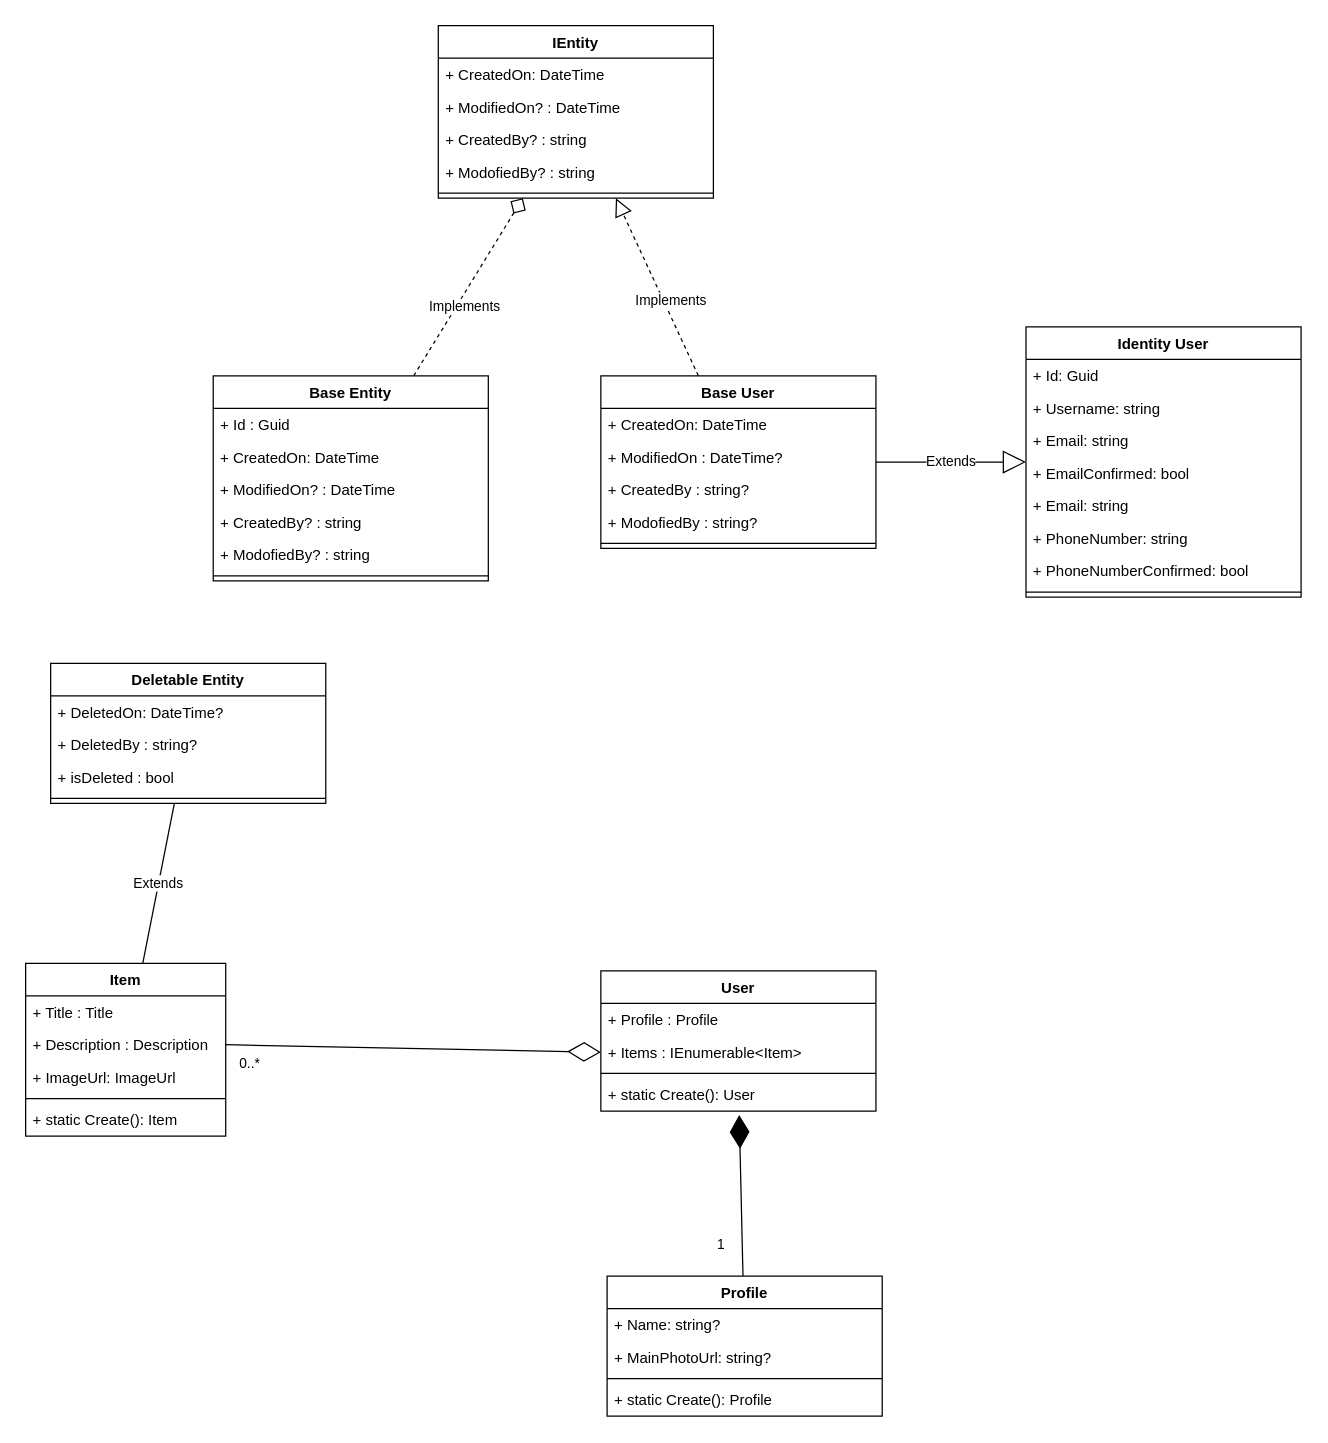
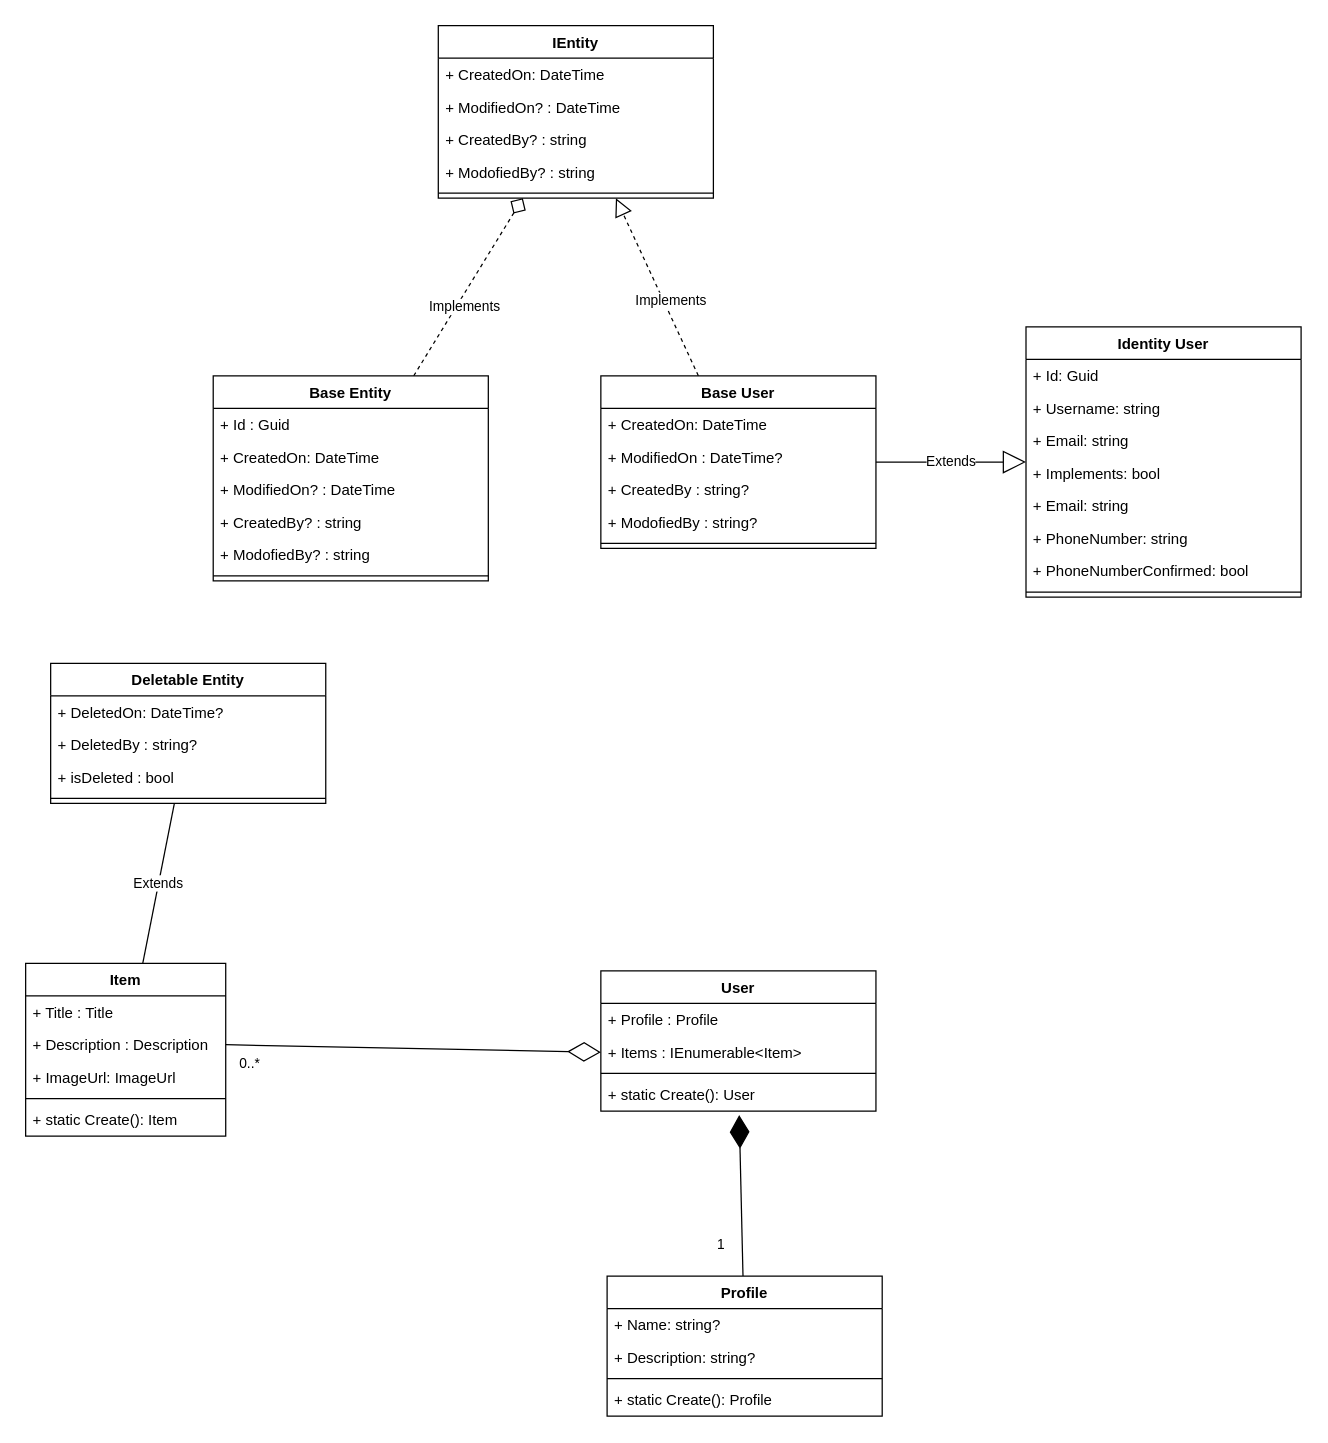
node "+ EmailConfirmed: bool": label "+ EmailConfirmed: bool" -> "+ Implements: bool"
node "+ MainPhotoUrl: string?": label "+ MainPhotoUrl: string?" -> "+ Description: string?"
